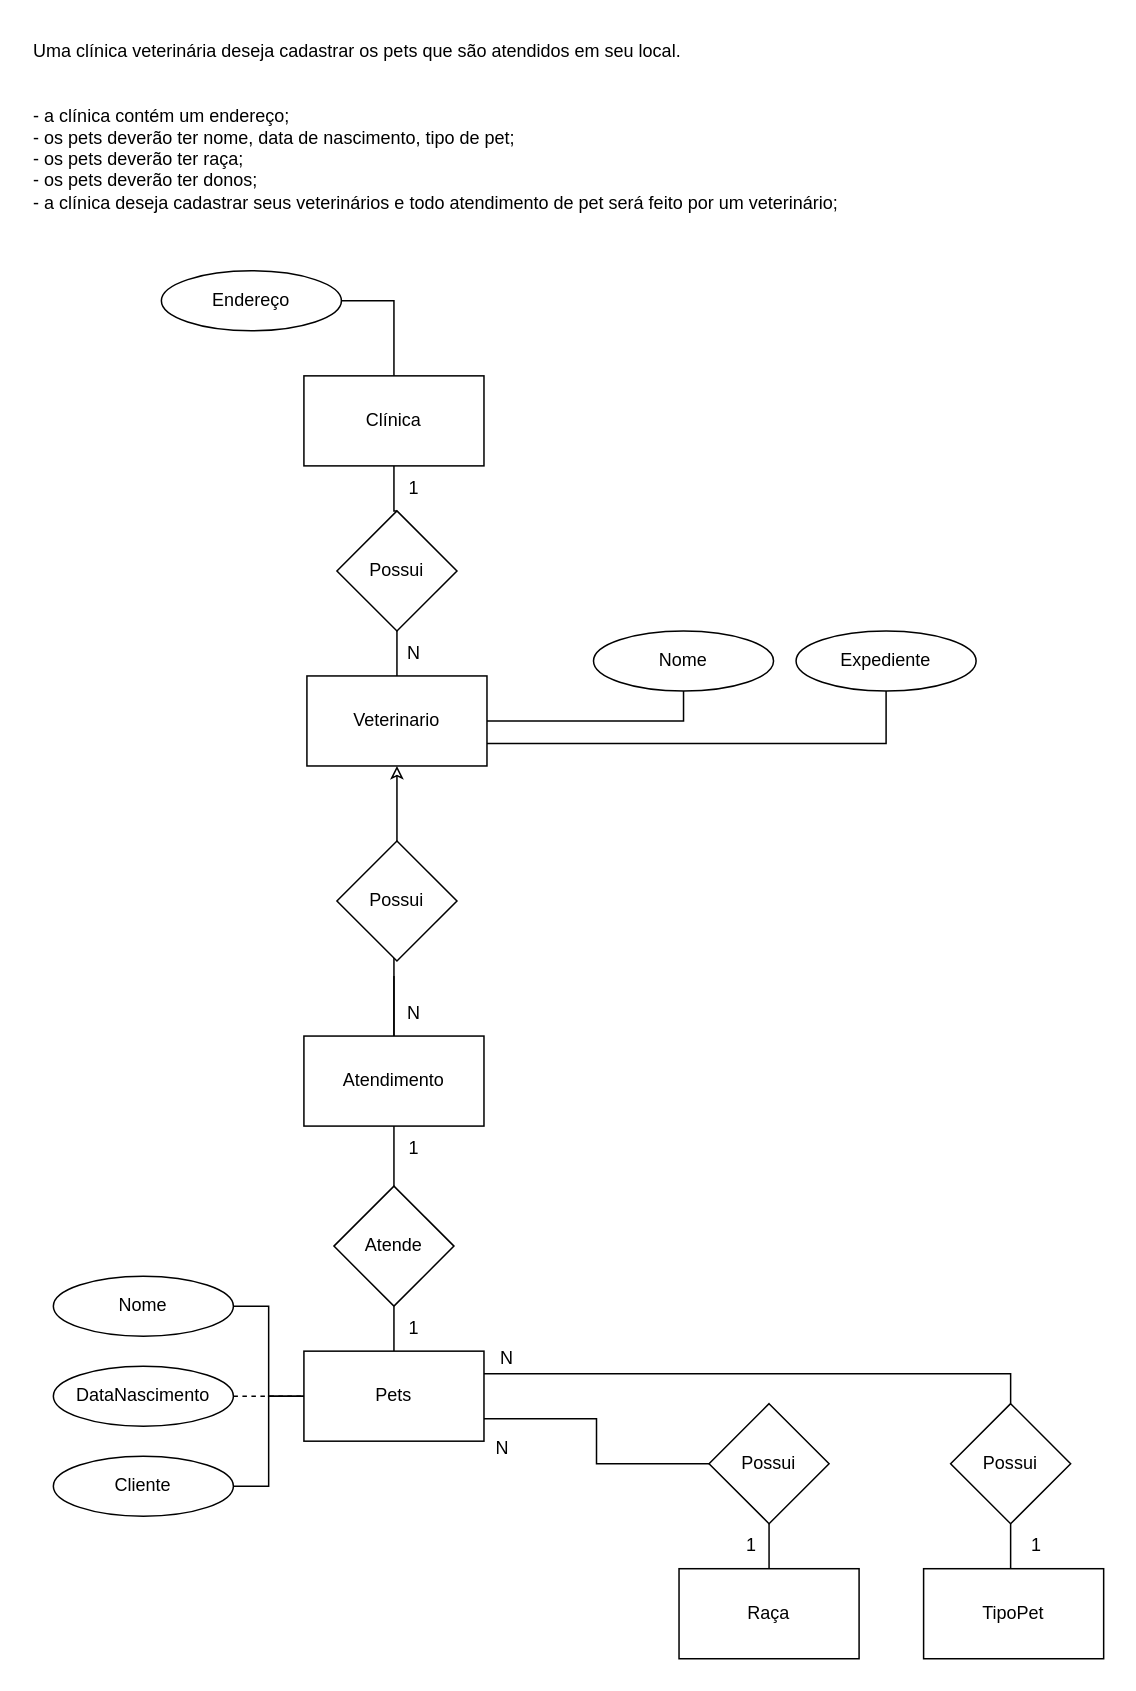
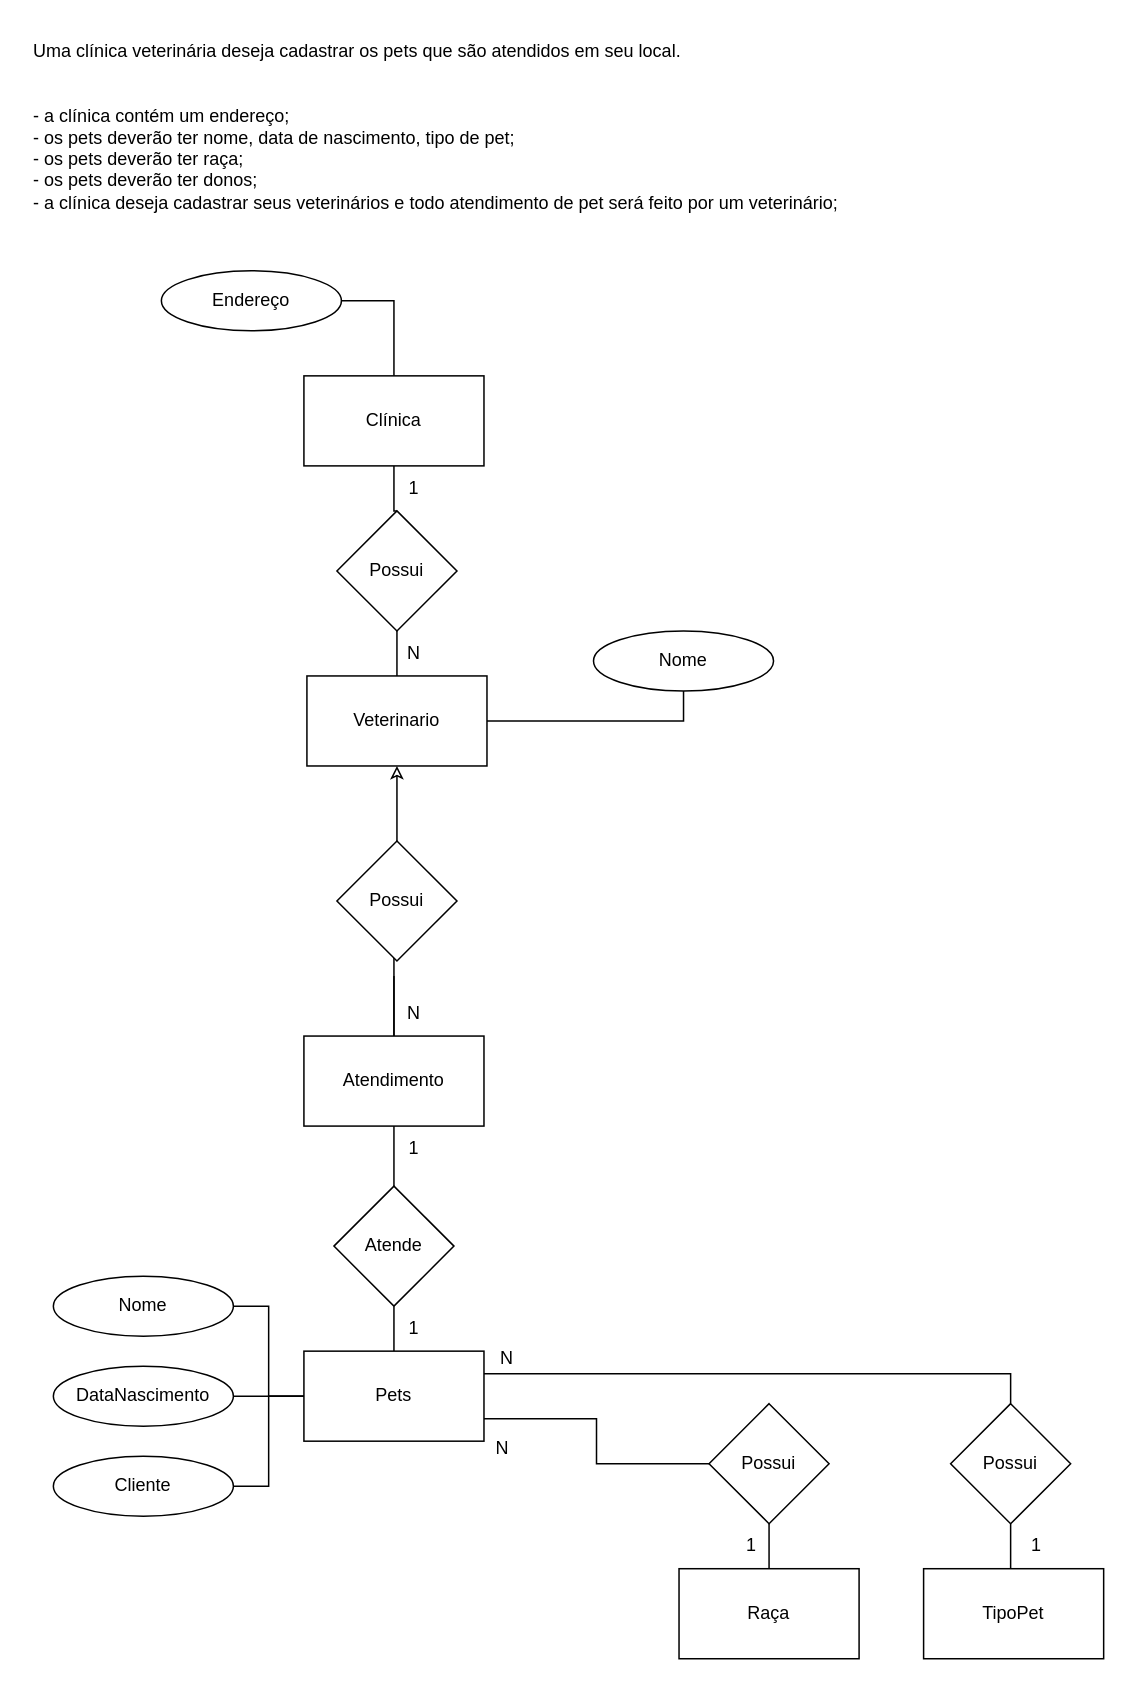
node "Expediente": removed
edge "Expediente" -- "Veterinario": removed
edge "DataNascimento" -- "Pets": style dashed -> solid
